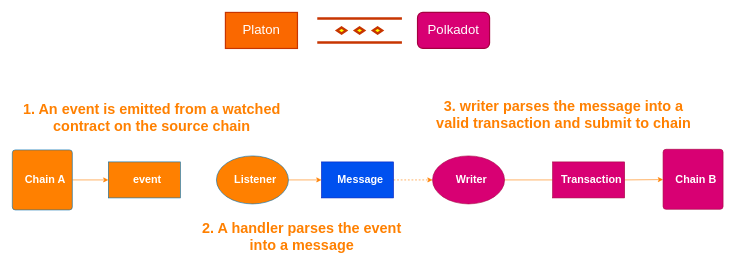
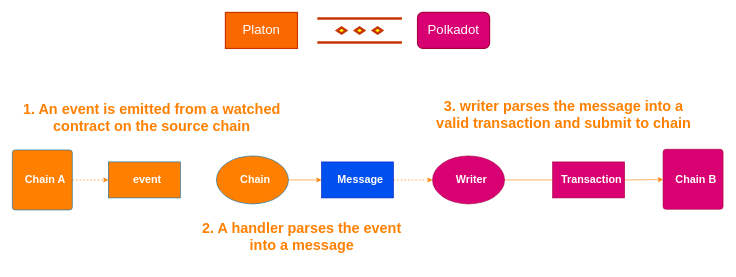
edge "Chain A" -> "event": style solid -> dashed
node "Listener": label "Listener" -> "Chain"
